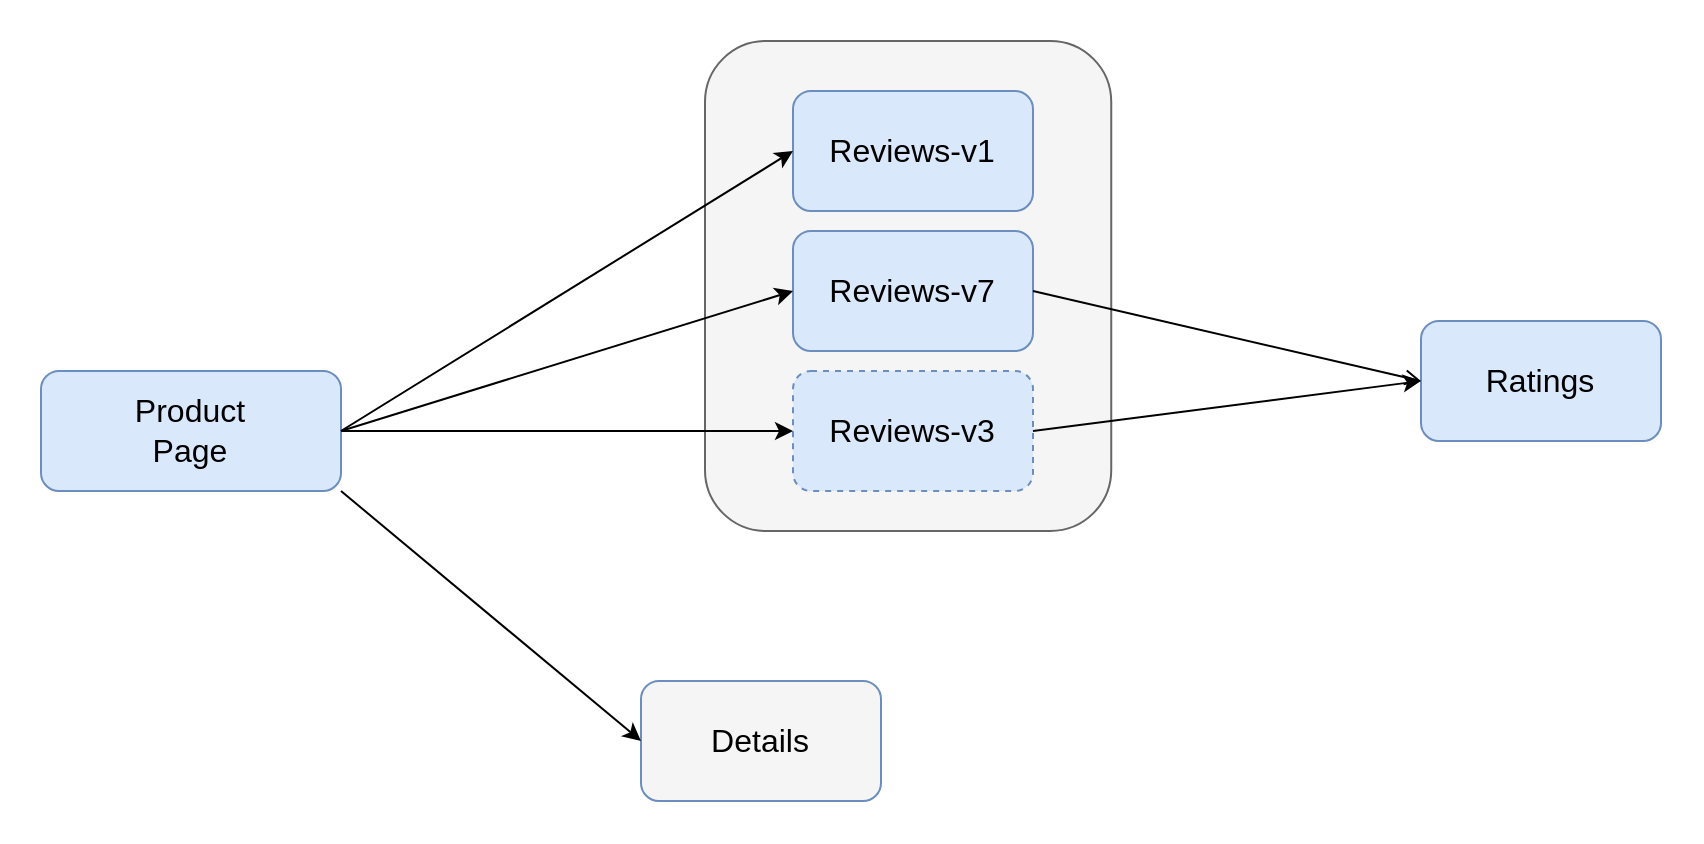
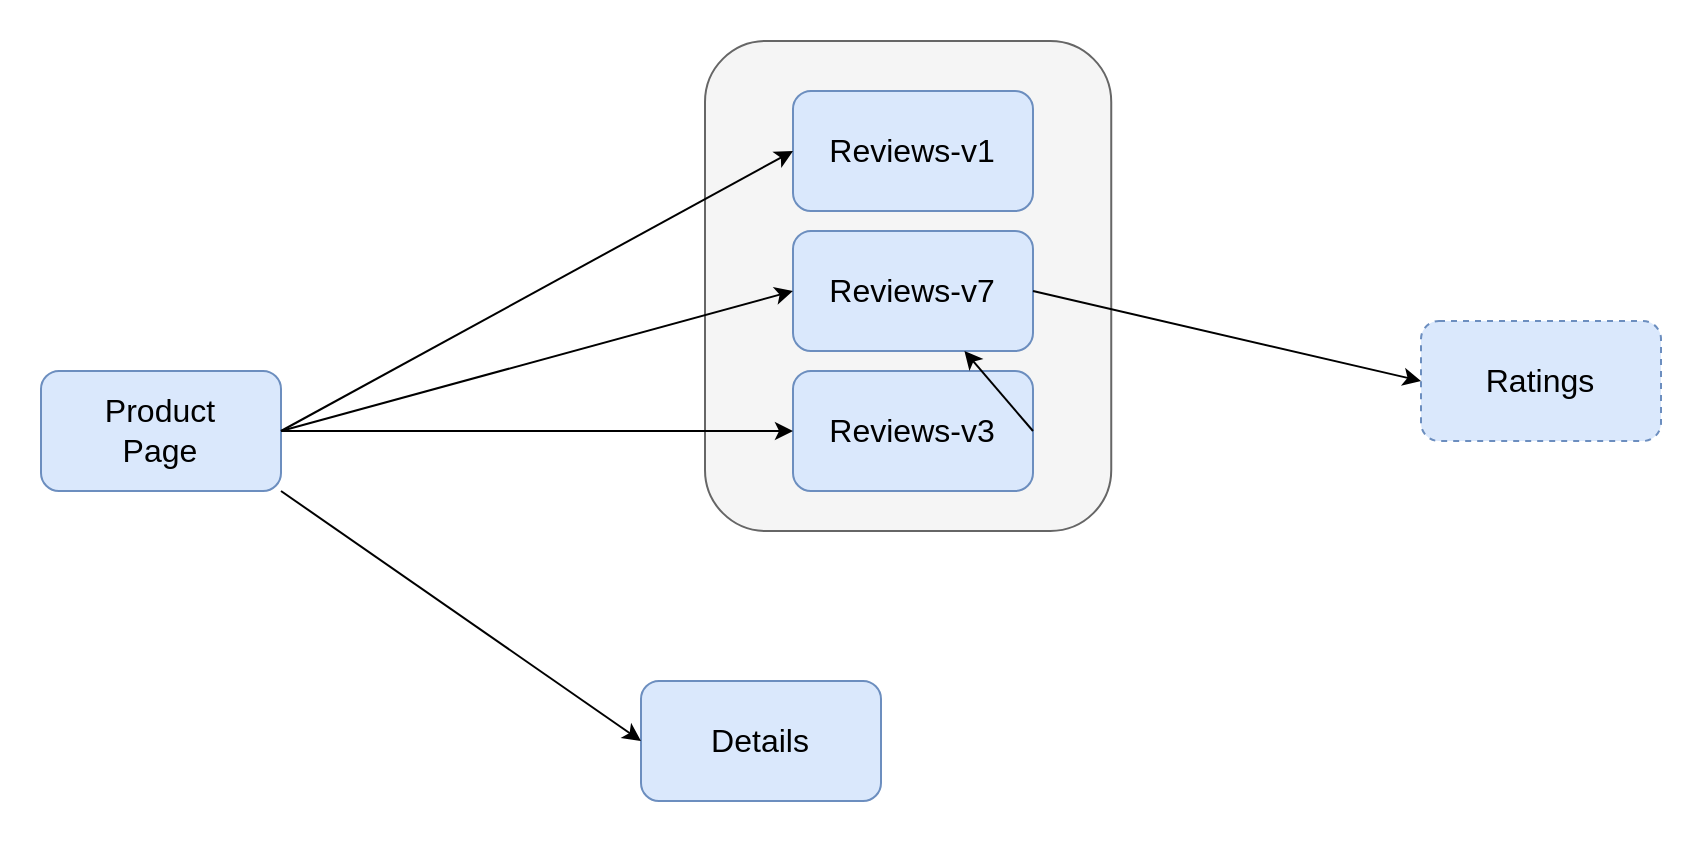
edge "Reviews-v7" -> "Ratings": arrowhead open -> classic
node "Ratings": style solid -> dashed
edge "Reviews-v3" -> "Ratings": now "Reviews-v3" -> "Reviews-v7"
node "Product Page": size 300x120 -> 240x120
node "Reviews-v3": style dashed -> solid
node "Details": fillcolor #f5f5f5 -> #dae8fc
